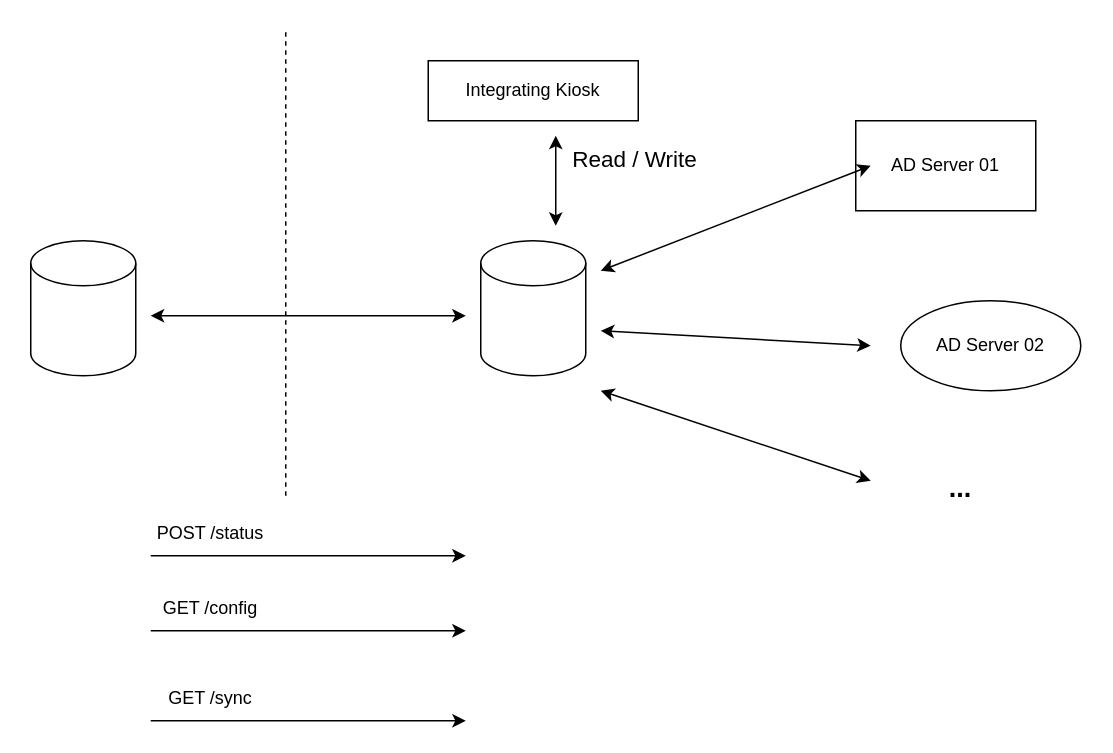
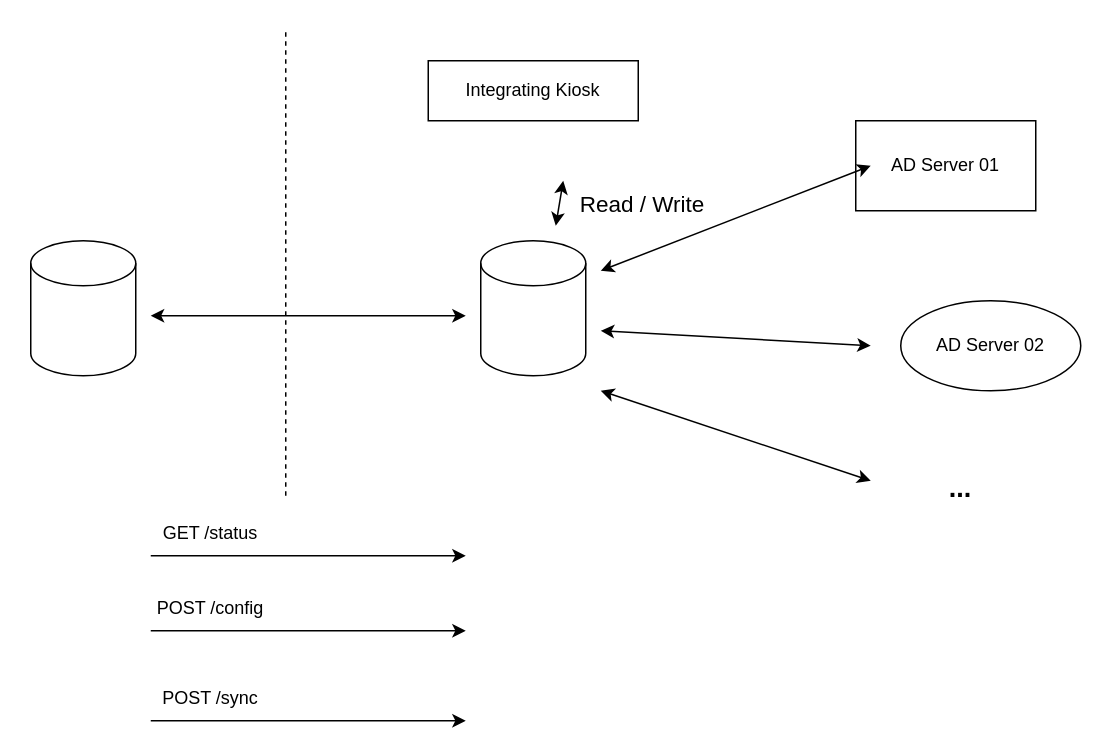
node "Read / Write": moved (635, 158) -> (643, 203)
node "POST /status": label "POST /status" -> "GET /status"
node "GET /config": label "GET /config" -> "POST /config"
node "GET /sync": label "GET /sync" -> "POST /sync"
